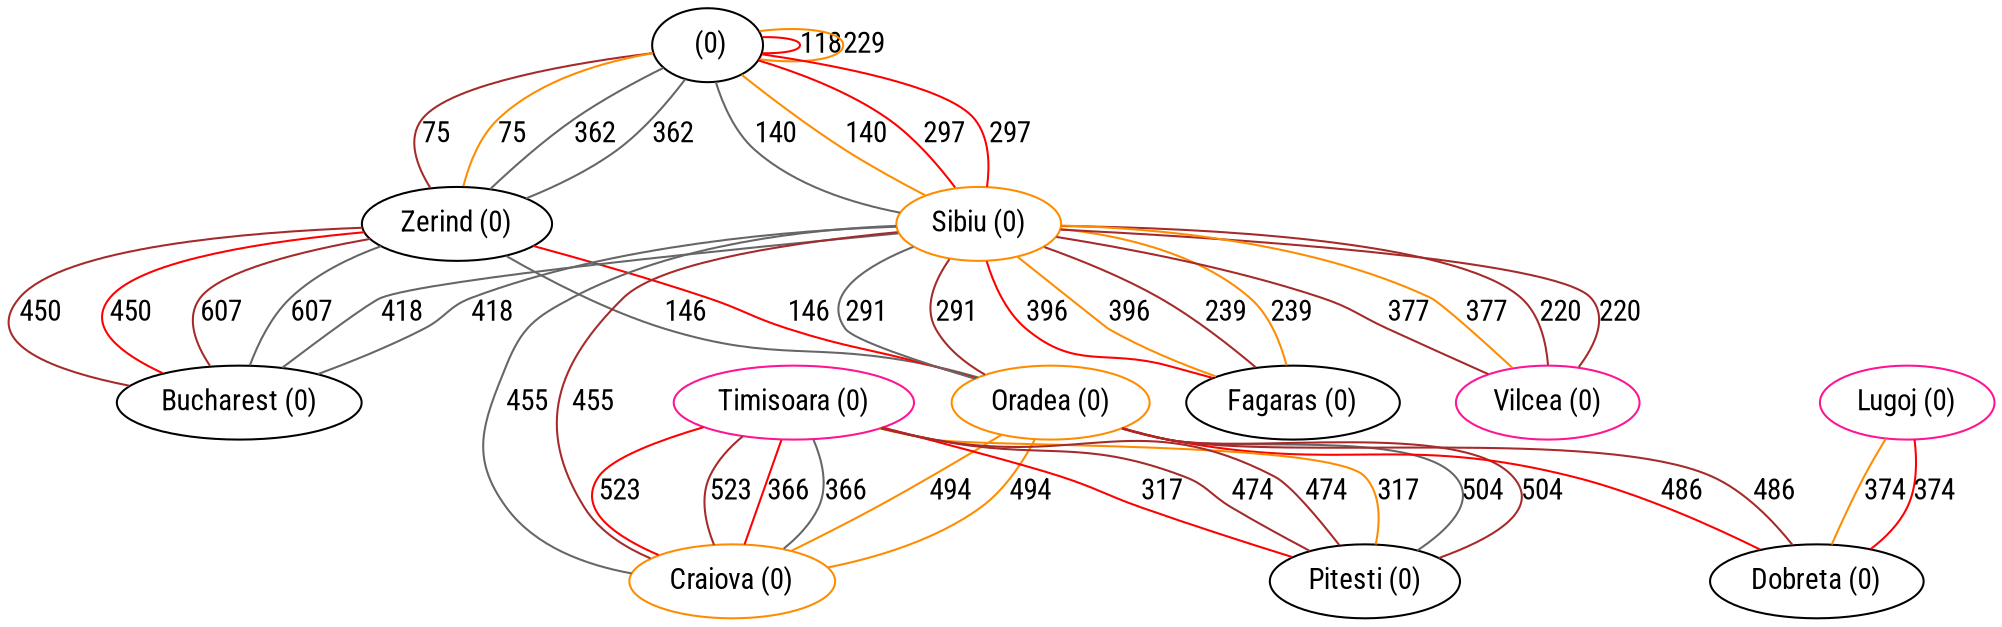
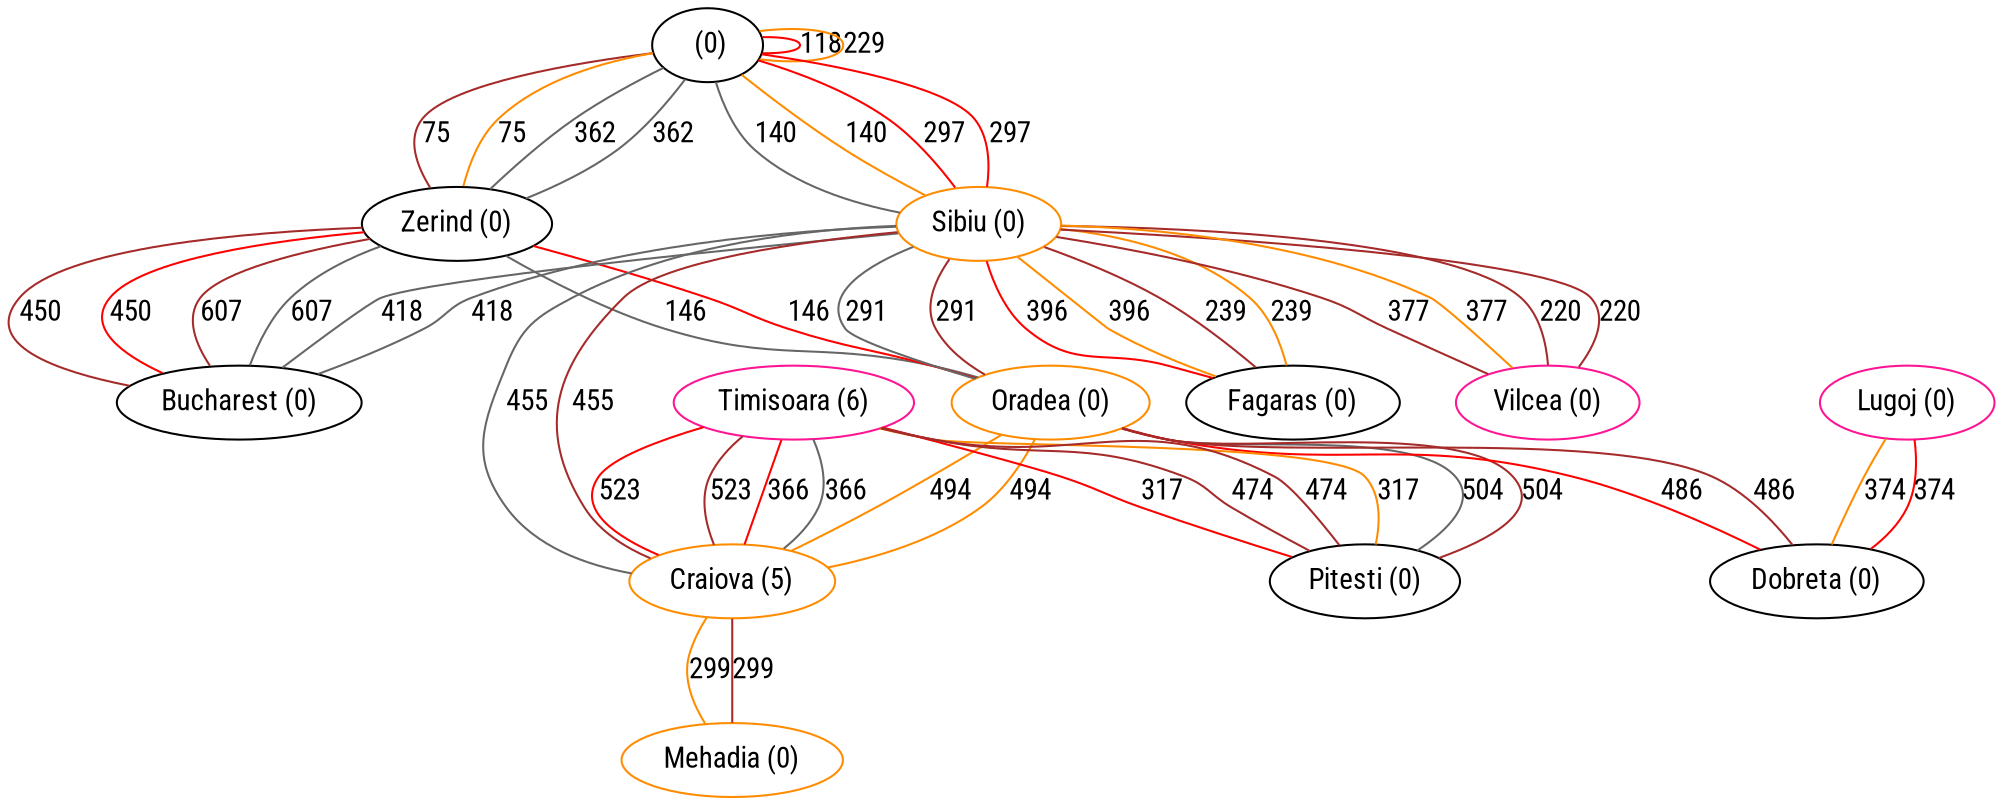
node "Timisoara (0)": label "Timisoara (0)" -> "Timisoara (6)"
node "Craiova (0)": label "Craiova (0)" -> "Craiova (5)"
node "Mehadia (0)": added
